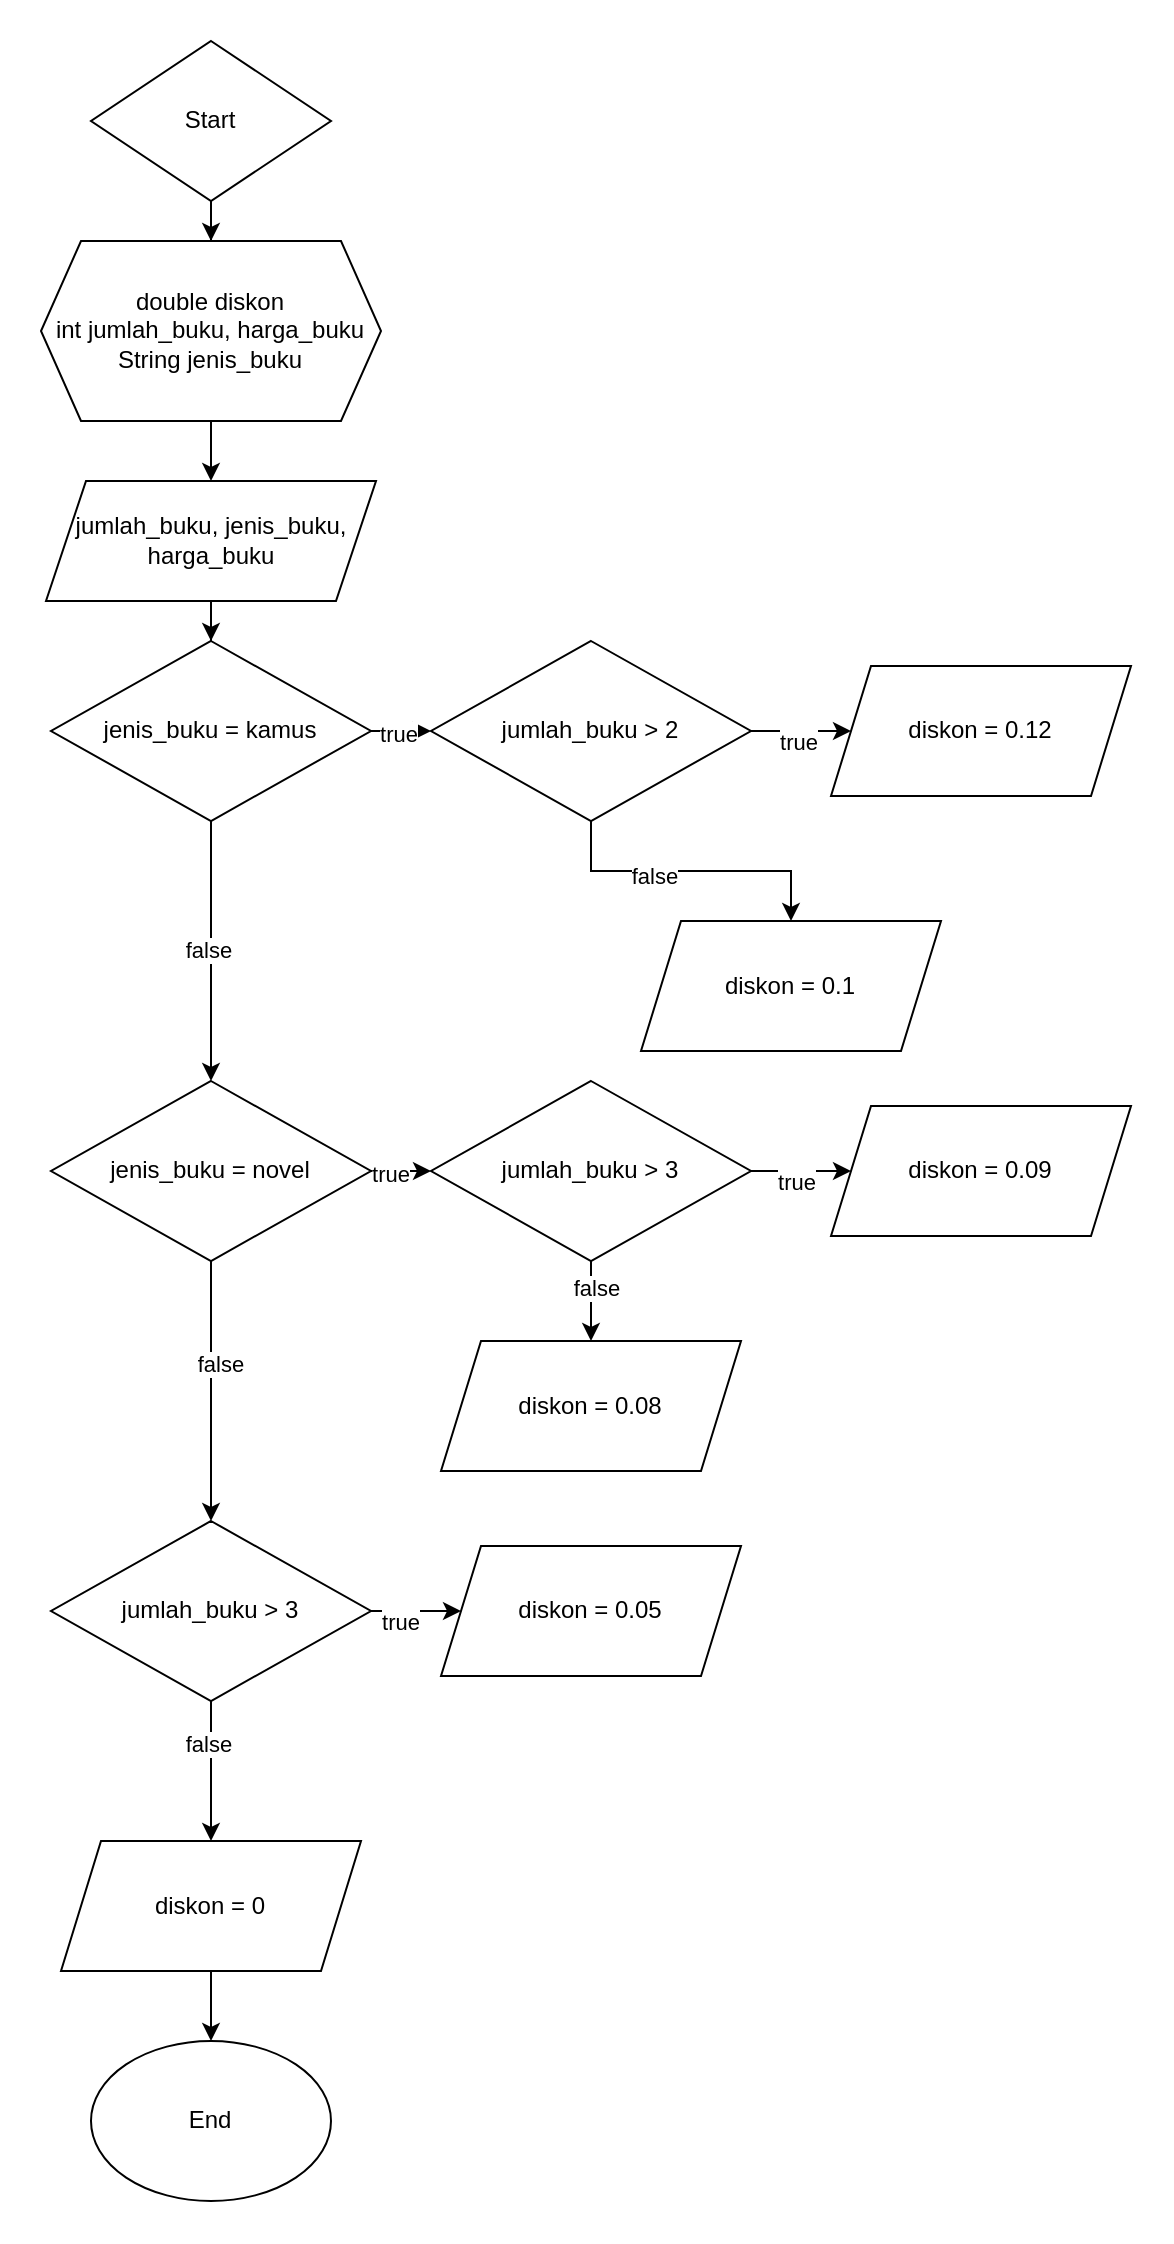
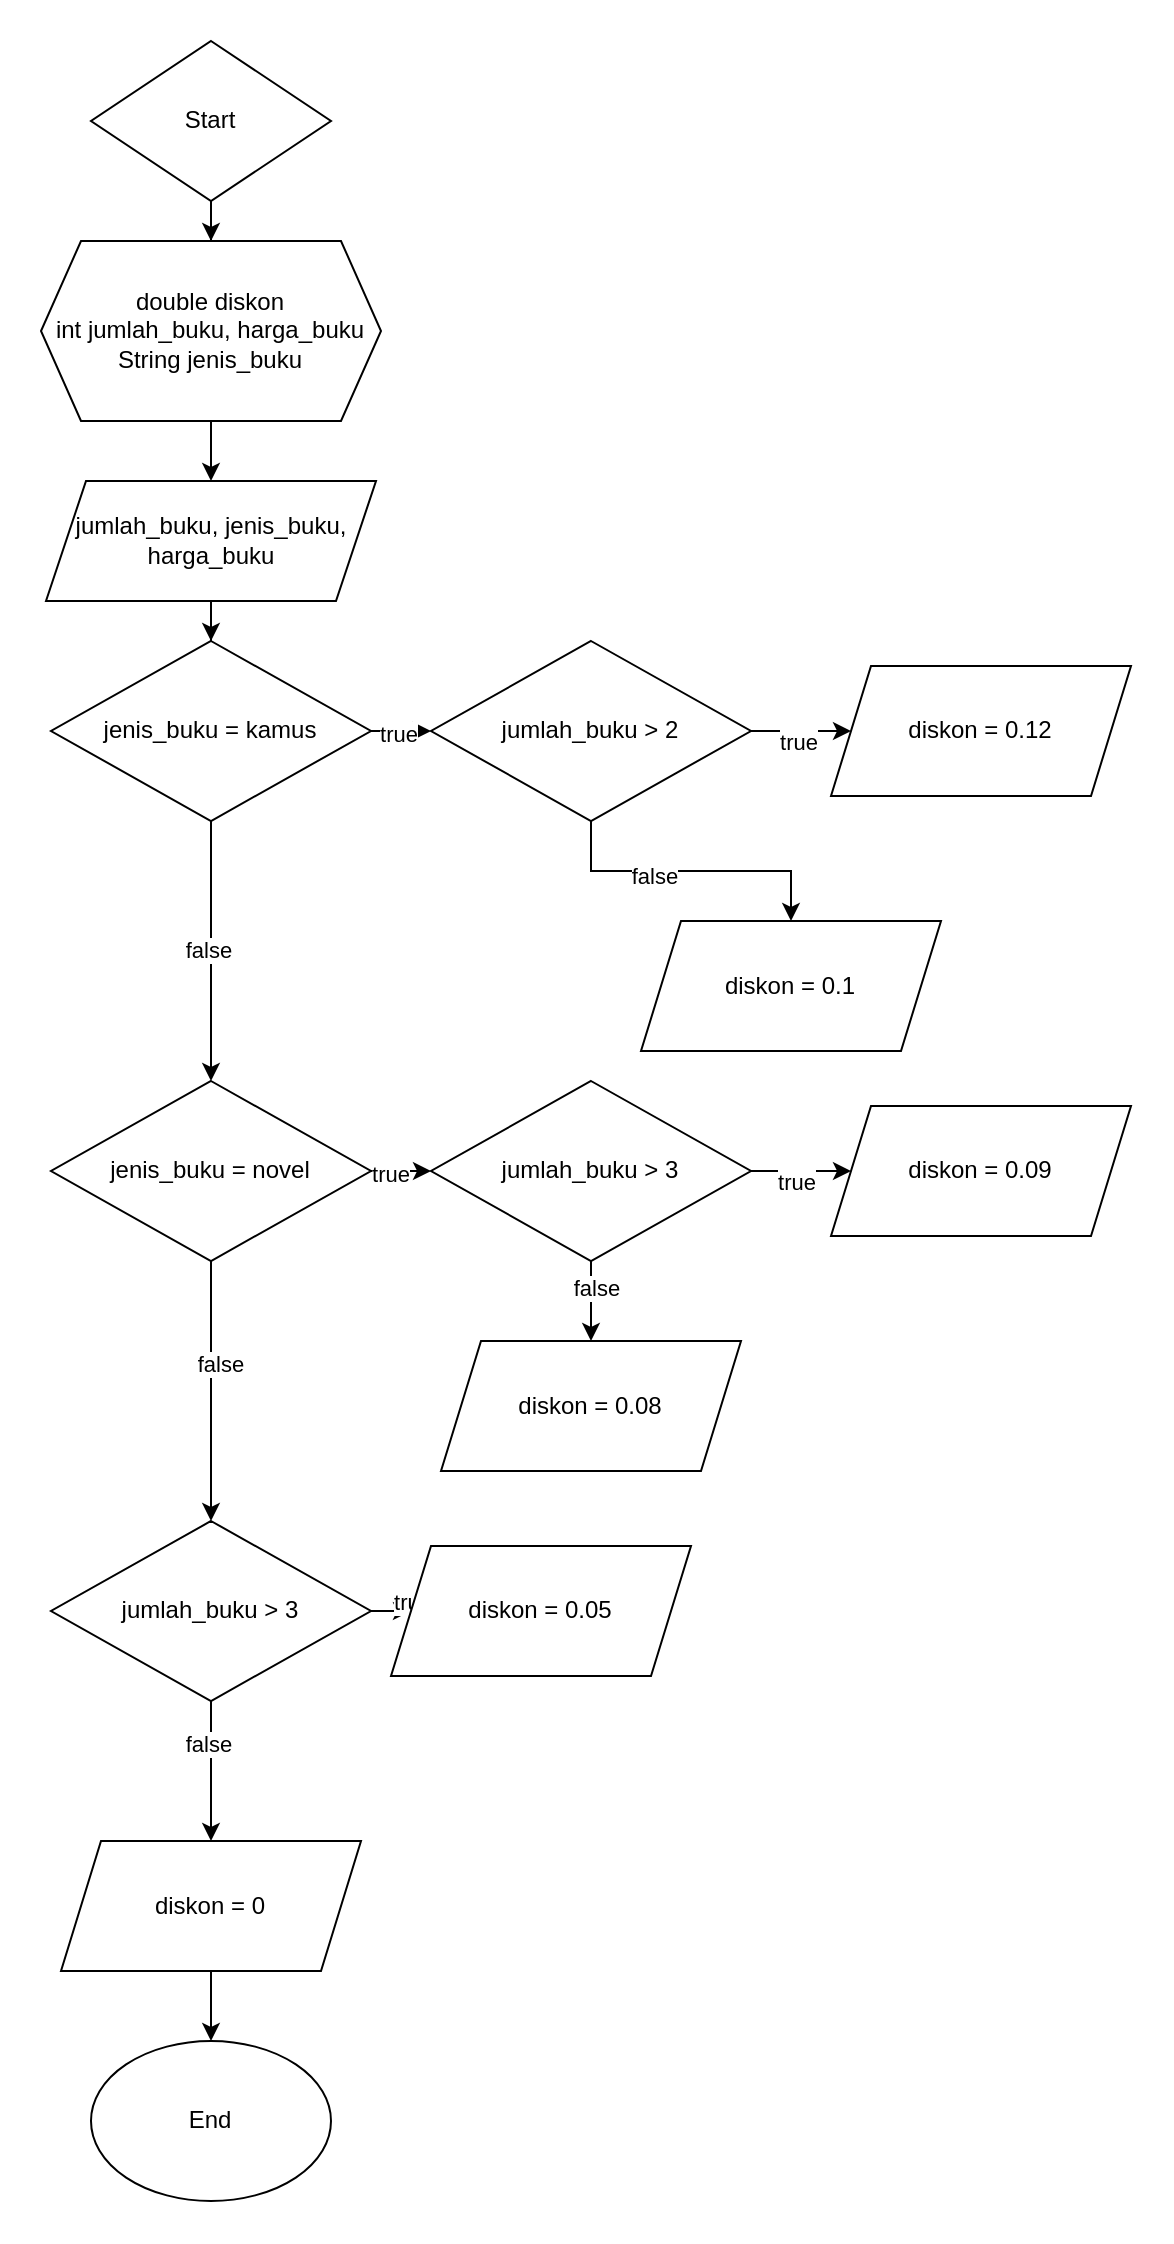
node "diskon = 0.05": moved (591, 1611) -> (541, 1611)
